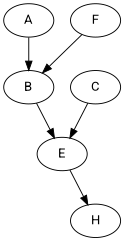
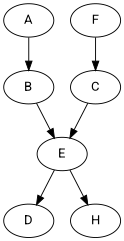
edge "F" -> "B": now "F" -> "C"
node "D": added
